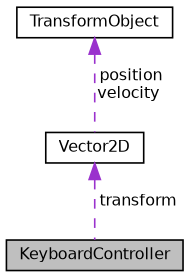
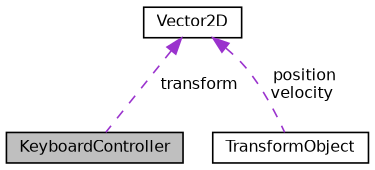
edge "Vector2D" -> "TransformObject": reversed
